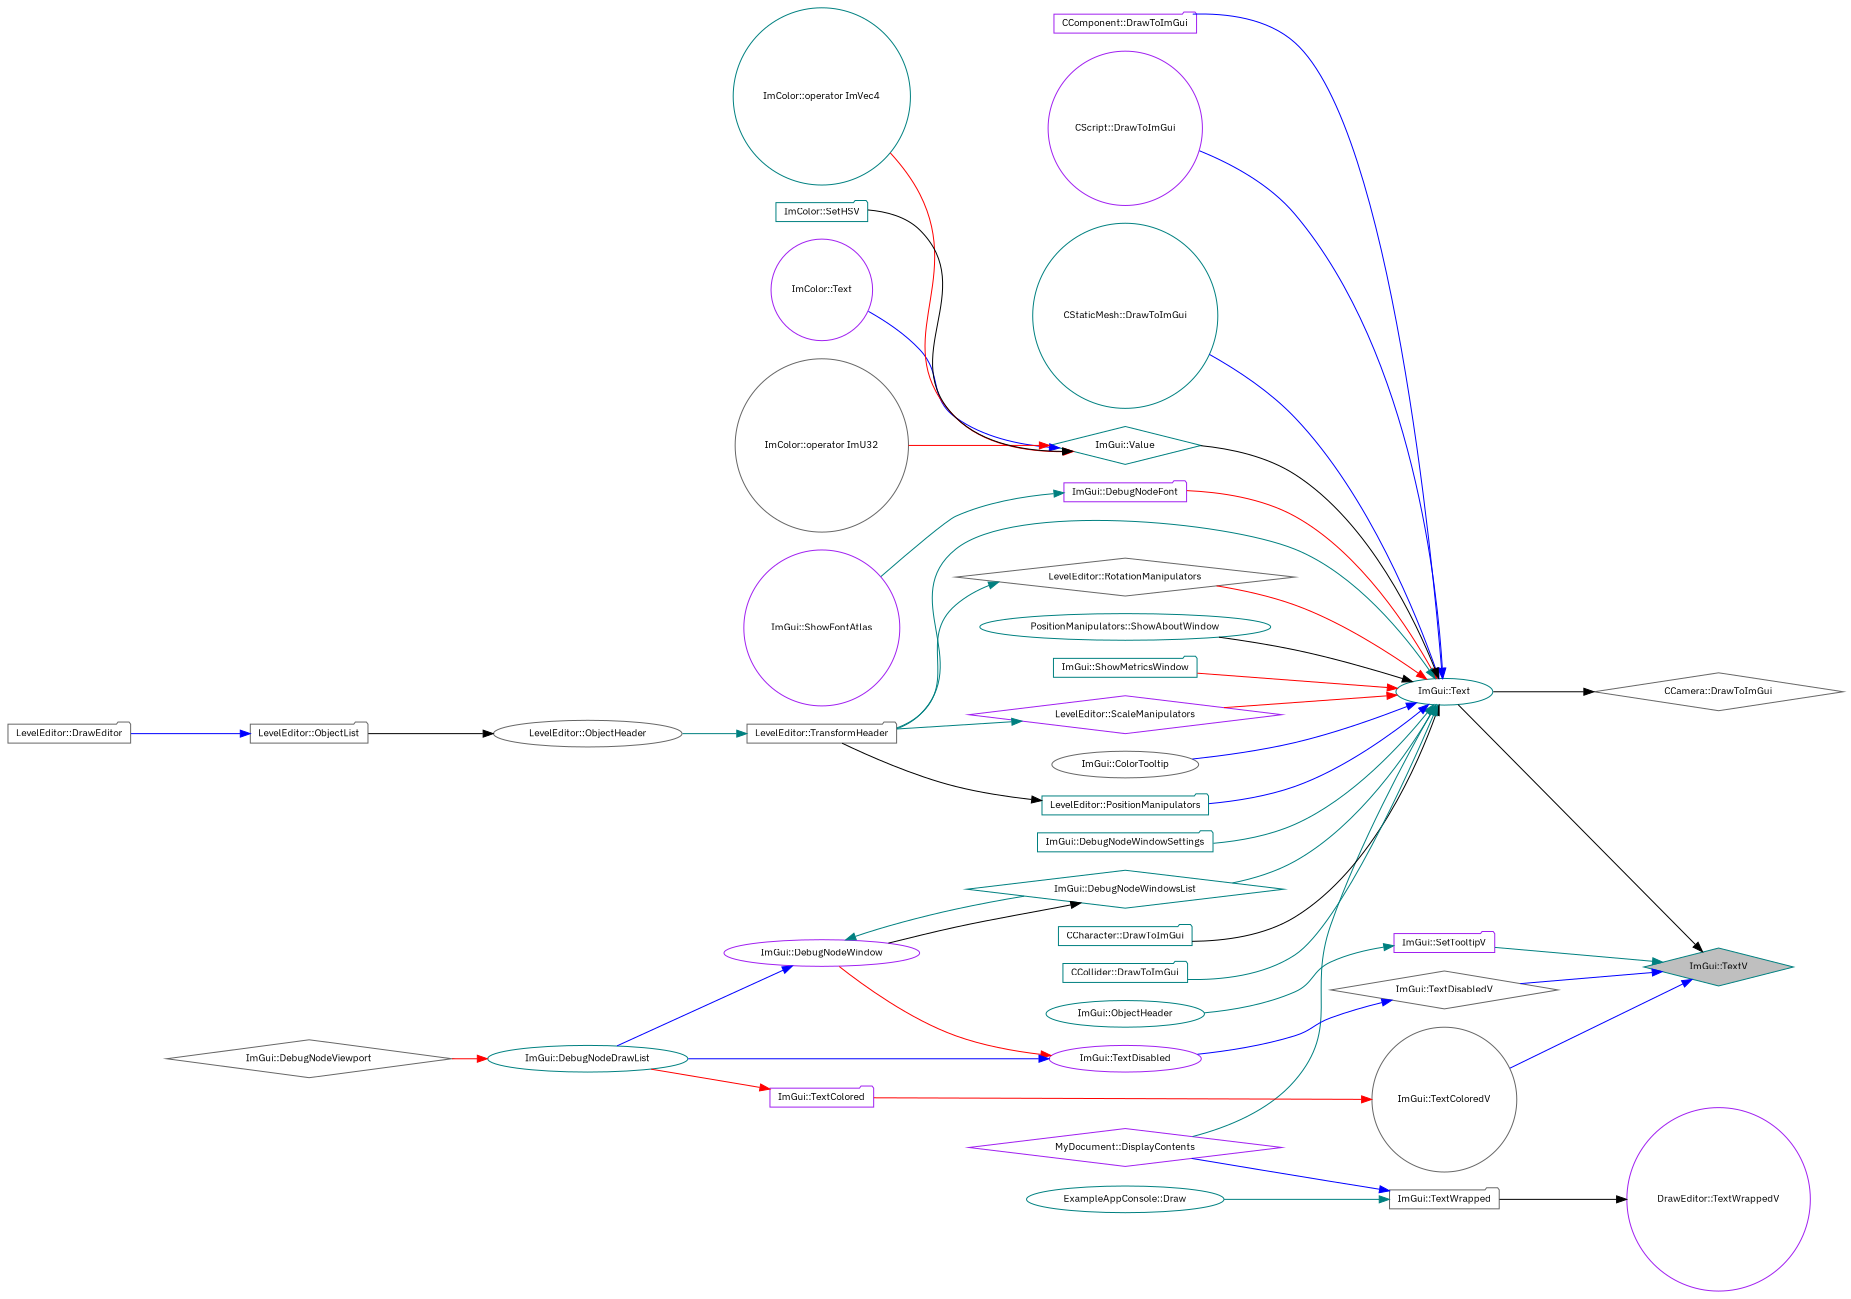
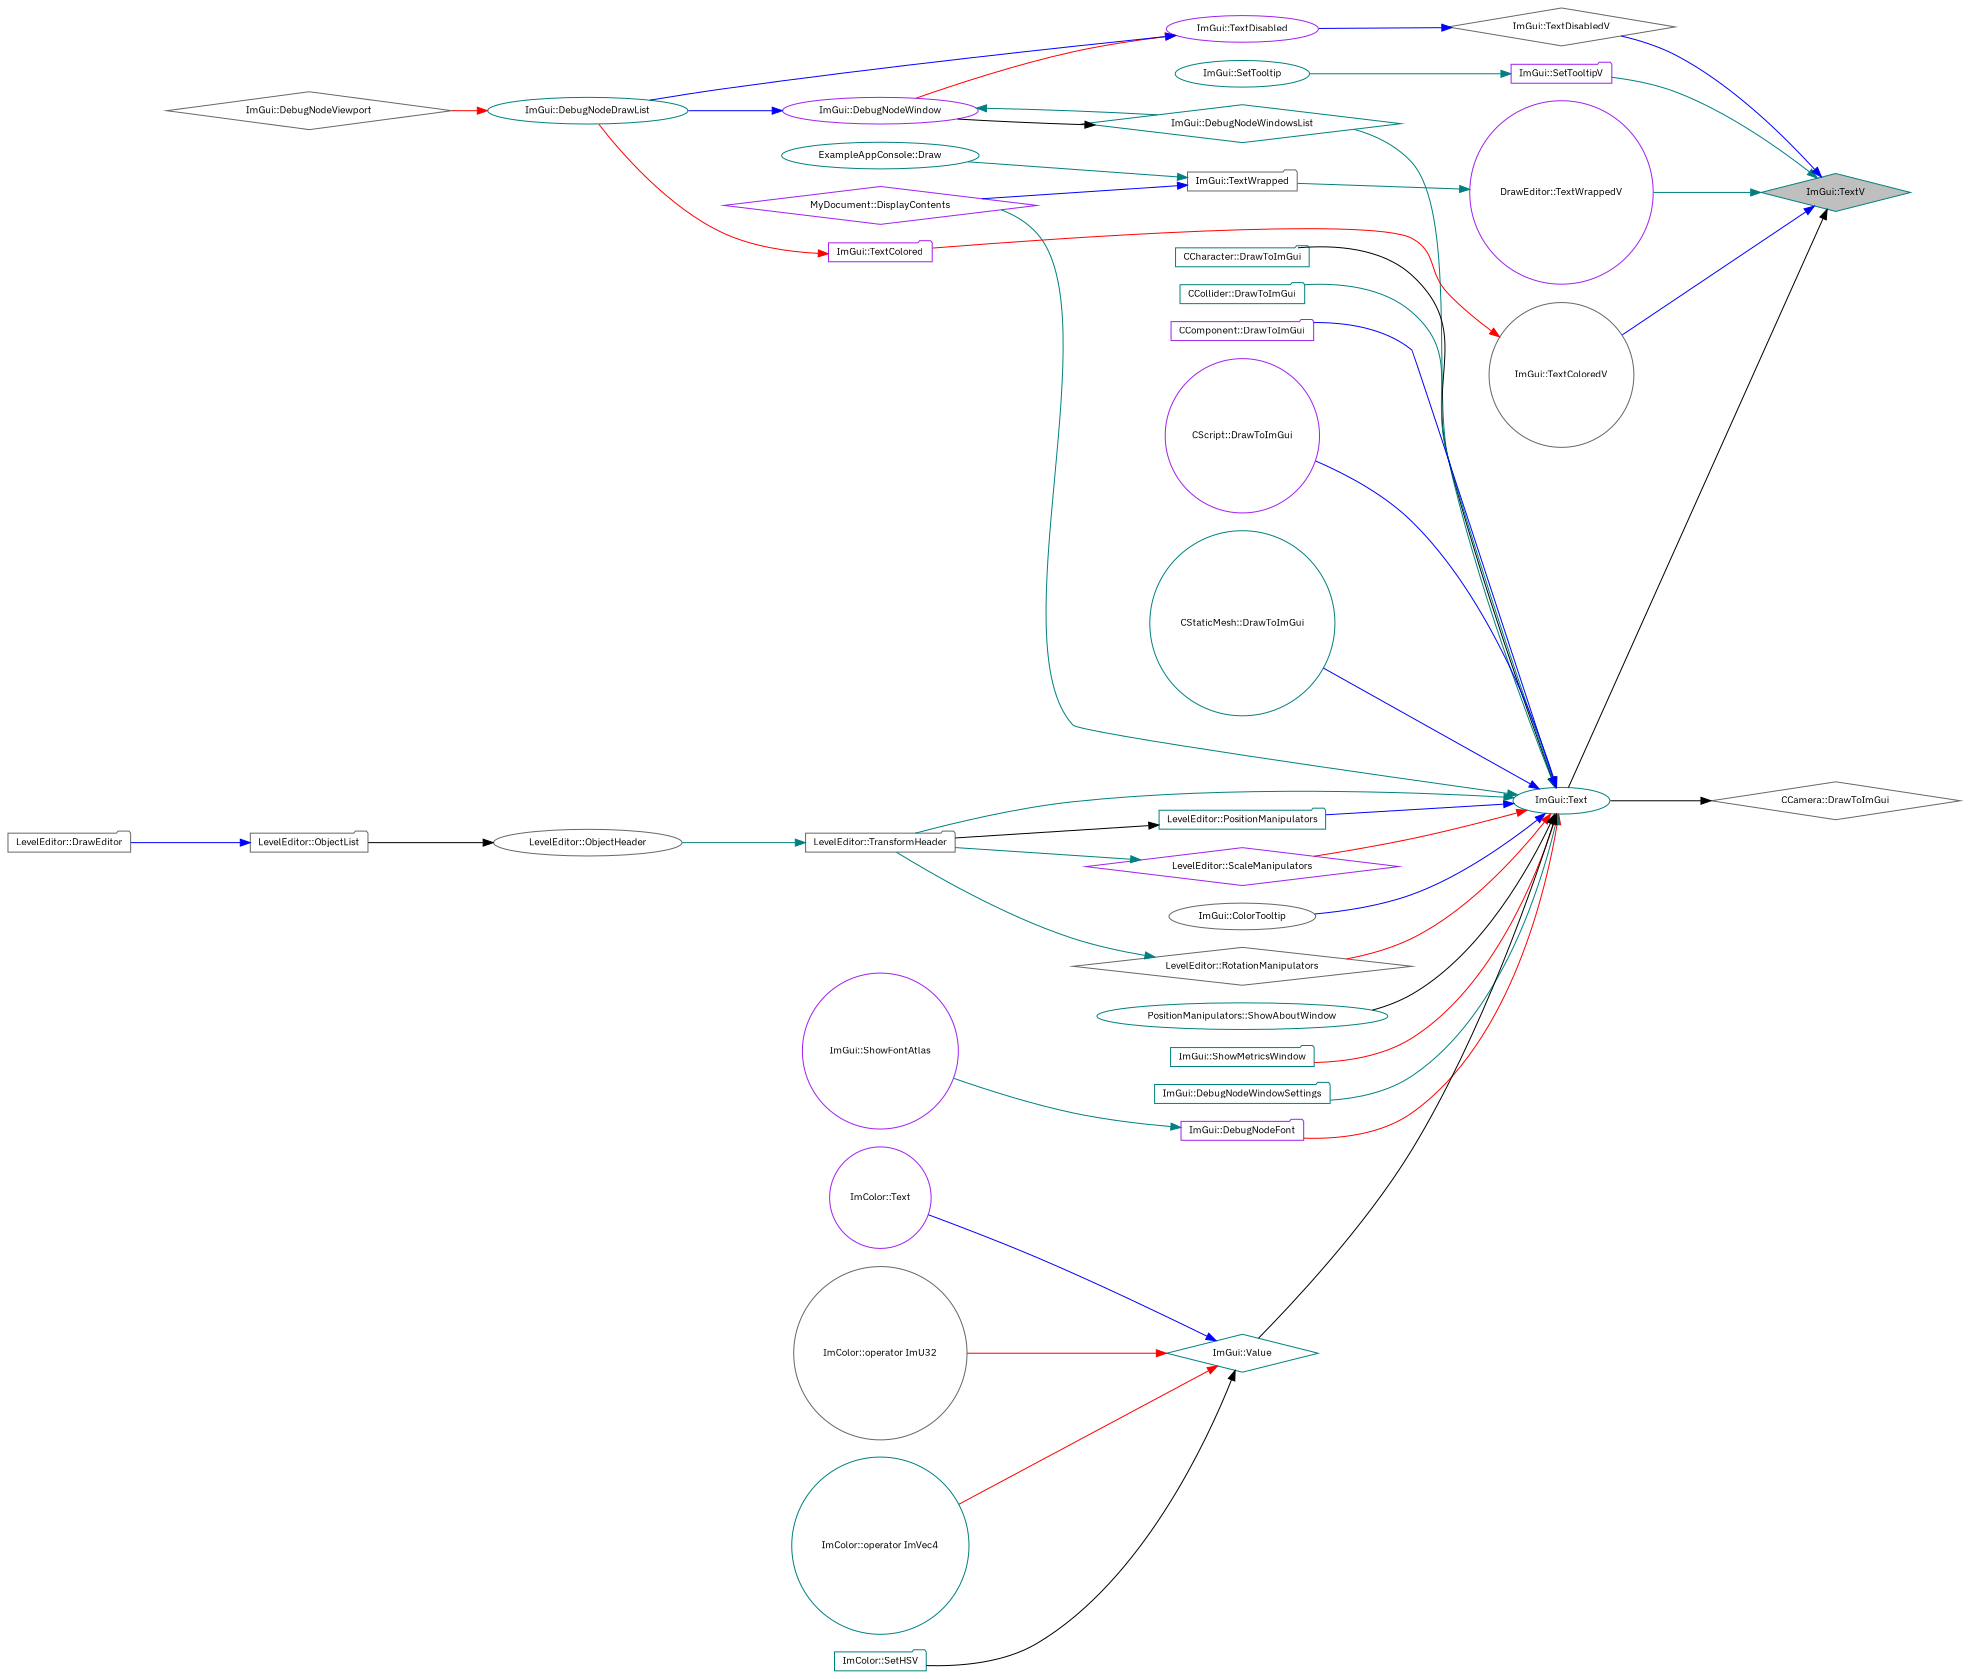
edge "DrawEditor::TextWrappedV" -> "ImGui::TextV": added
node "ImGui::ObjectHeader": label "ImGui::ObjectHeader" -> "ImGui::SetTooltip"
edge "ImGui::TextWrapped" -> "DrawEditor::TextWrappedV": color black -> teal
